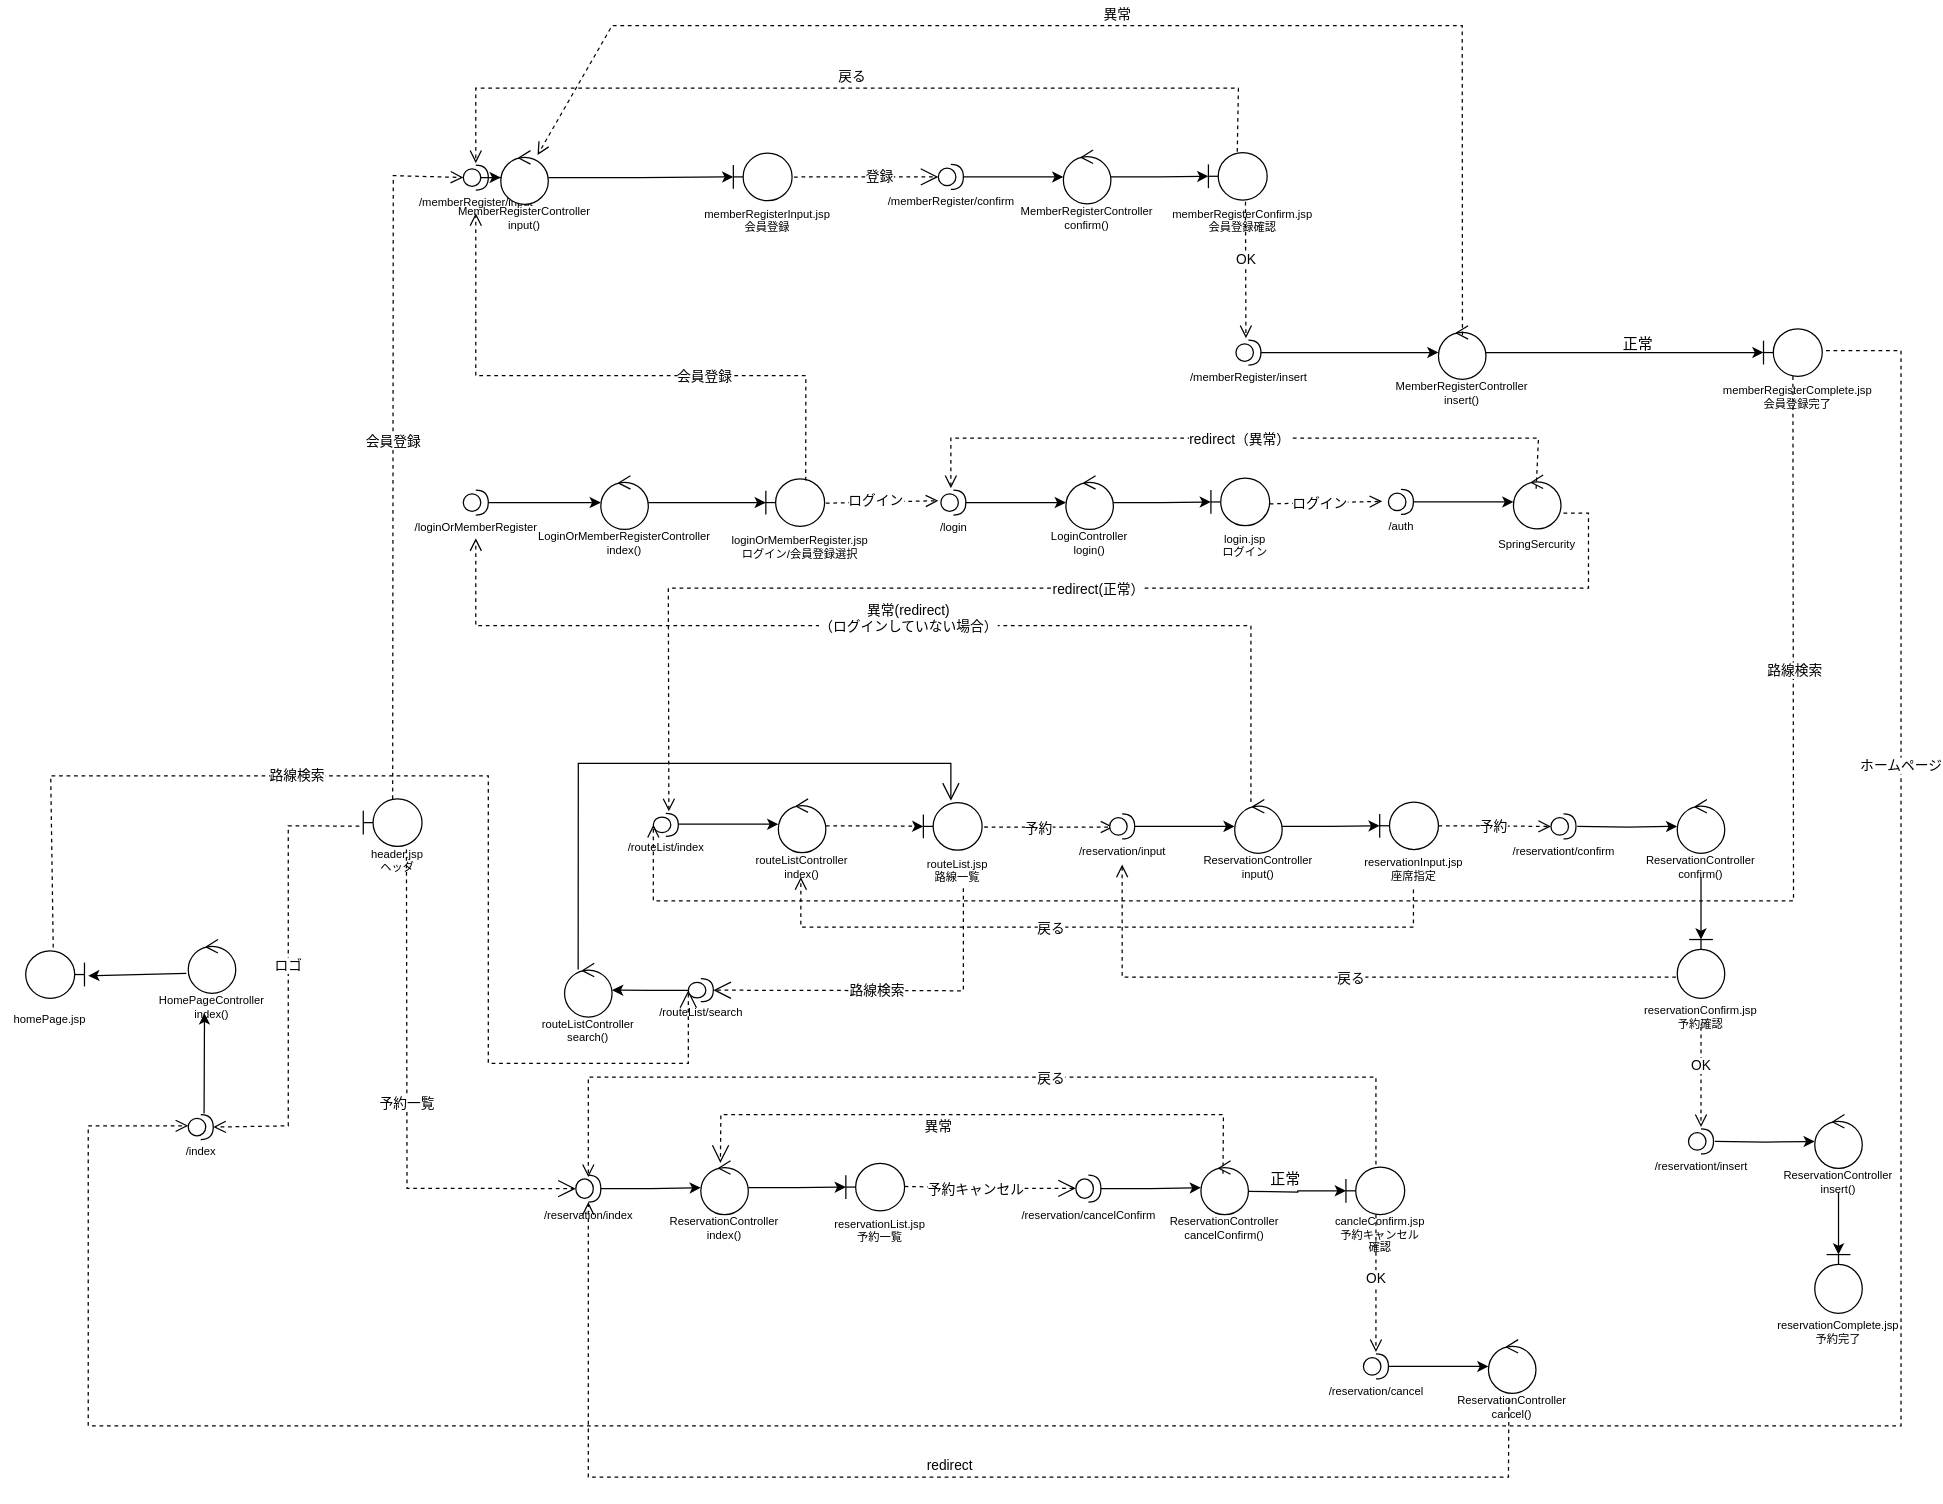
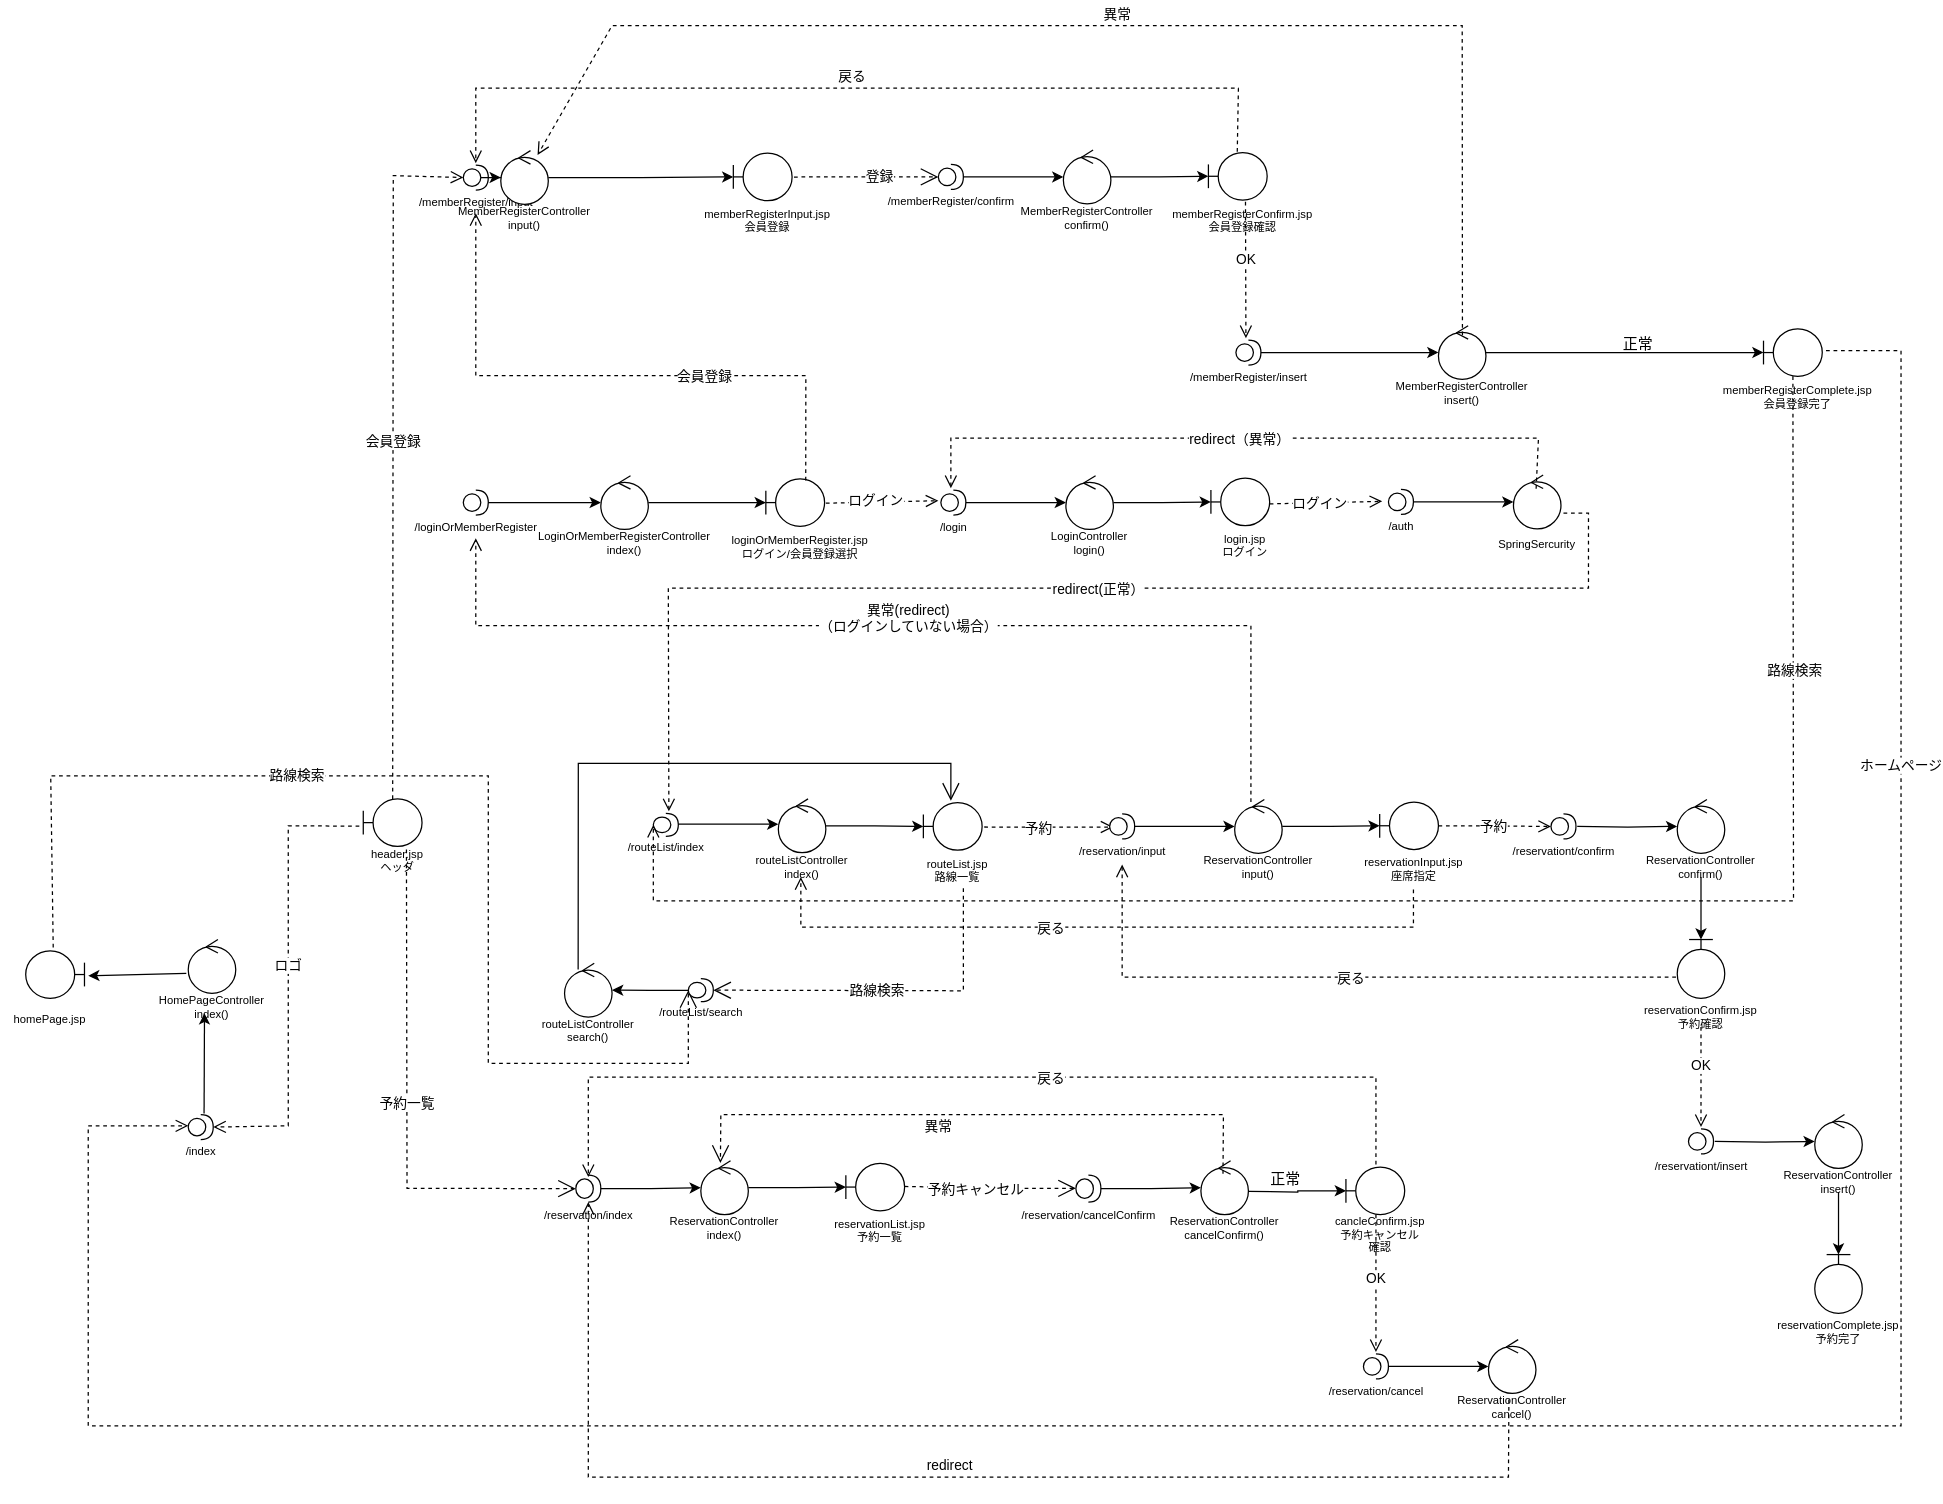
edge "routeListController index()" -> "routeList.jsp路線一覧": style dashed -> solid
